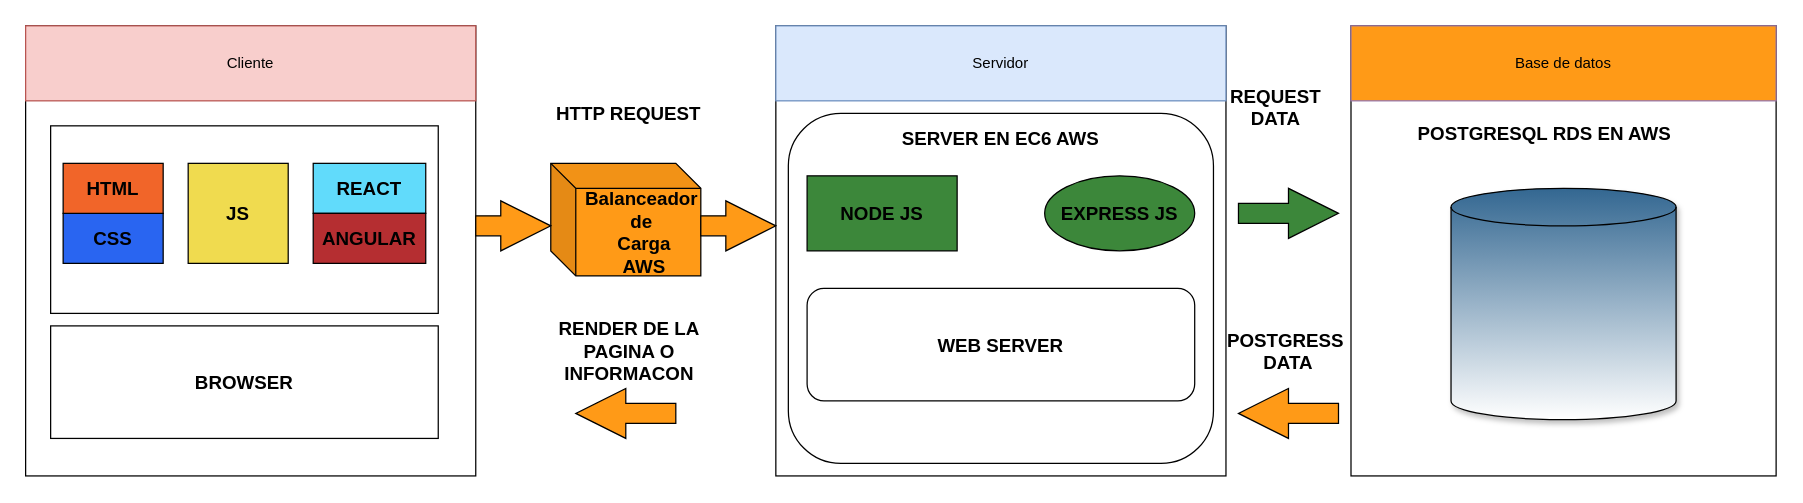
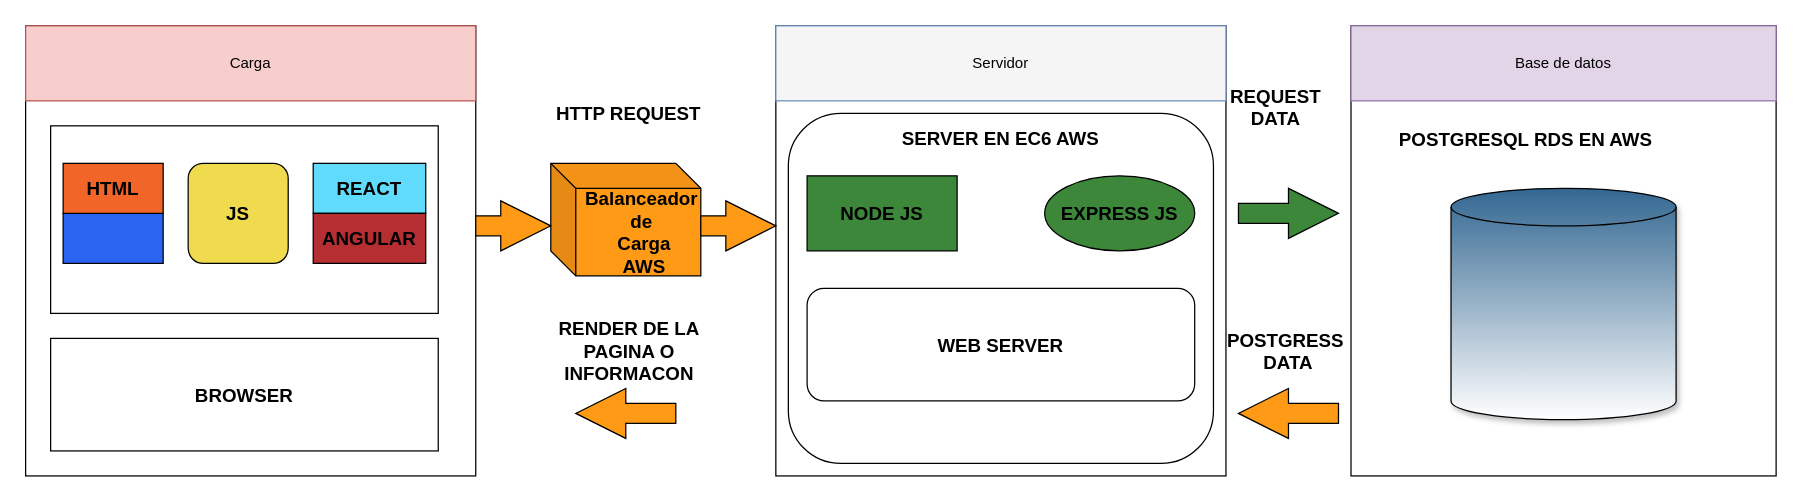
node "Cliente": label "Cliente" -> "Carga"
node "Servidor": fillcolor #dae8fc -> #f5f5f5
node "Base de datos": fillcolor #ff9a17 -> #e1d5e7
node "POSTGRESQL RDS EN AWS": moved (1544, 133) -> (1526, 140)
node "JS": shape rectangle -> rounded rectangle
node "CSS": removed
node "BROWSER": moved (244, 382) -> (244, 394)
